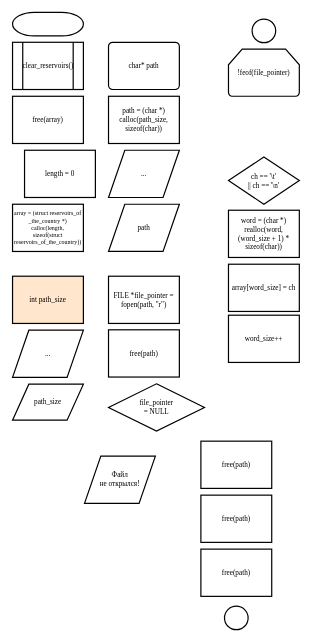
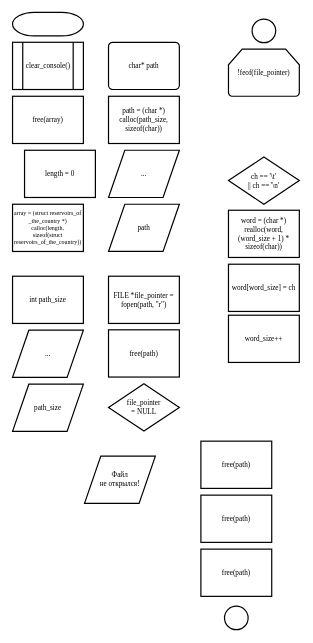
node "clear_reservoirs()": label "clear_reservoirs()" -> "clear_console()"
node "array[word_size] = ch": label "array[word_size] = ch" -> "word[word_size] = ch"
node "int path_size": fillcolor #ffe6cc -> #ffffff
node "path_size": size 71x36 -> 71x47
node "file_pointer= NULL": size 96x47 -> 71x47
